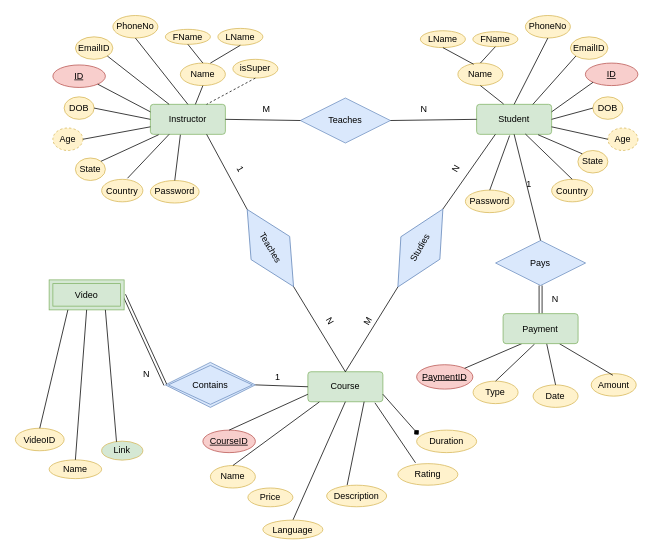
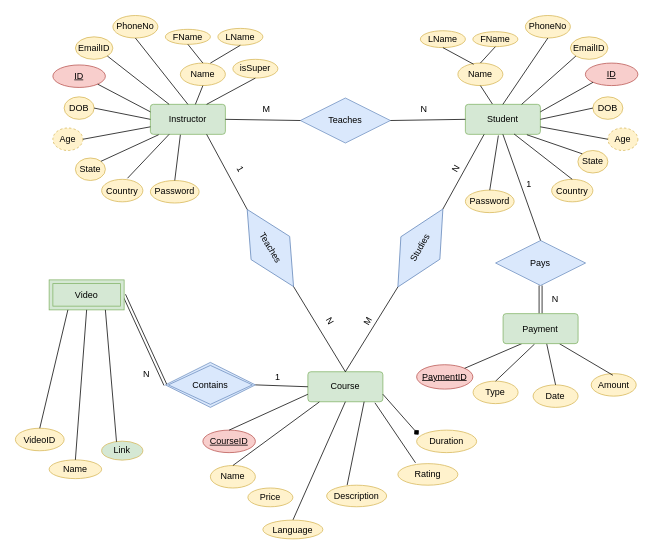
edge "isSuper" -- "Instructor": style dashed -> solid
node "Student": moved (514, 119) -> (503, 119)
